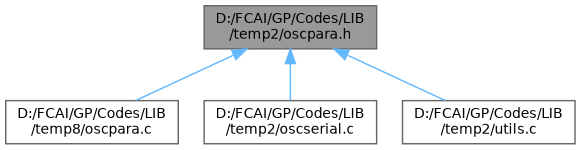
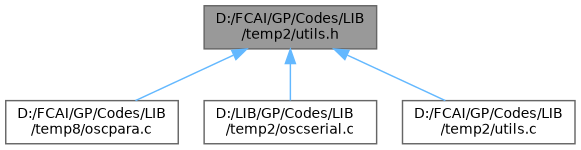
node "D:/FCAI/GP/Codes/LIB /temp2/oscpara.h": label "D:/FCAI/GP/Codes/LIB /temp2/oscpara.h" -> "D:/FCAI/GP/Codes/LIB /temp2/utils.h"
node "D:/FCAI/GP/Codes/LIB /temp2/oscserial.c": label "D:/FCAI/GP/Codes/LIB /temp2/oscserial.c" -> "D:/LIB/GP/Codes/LIB /temp2/oscserial.c"
